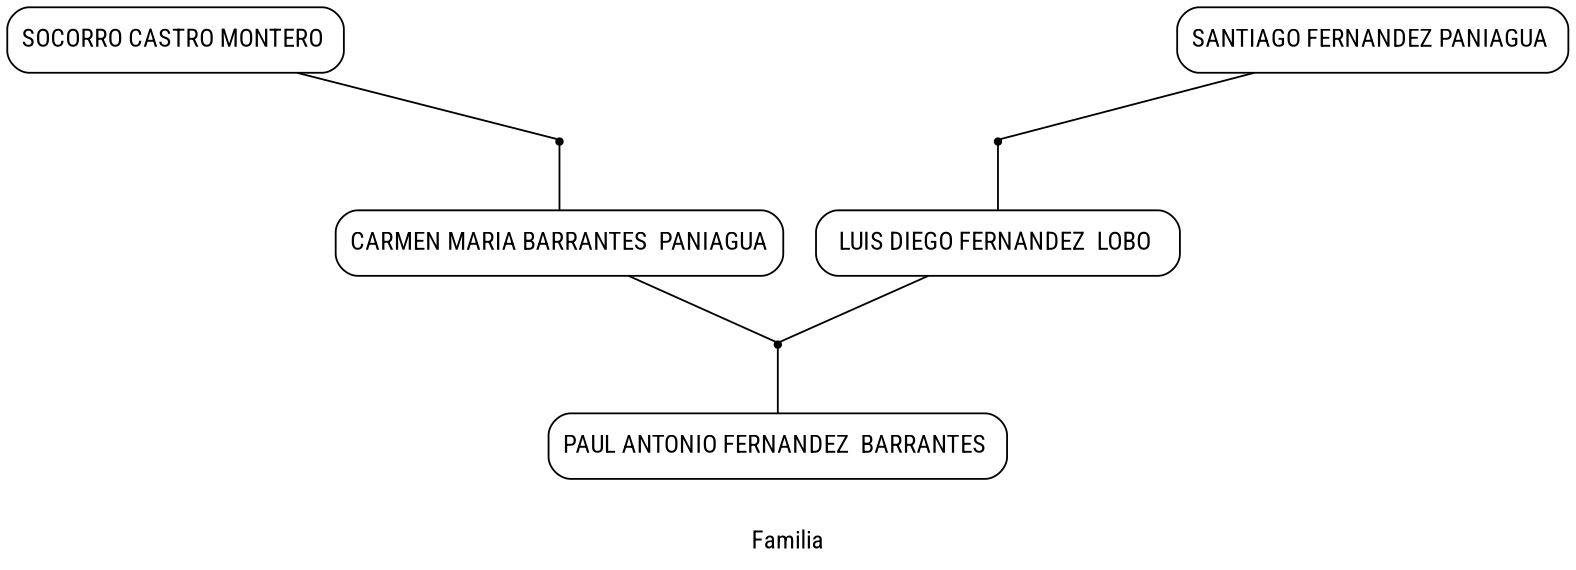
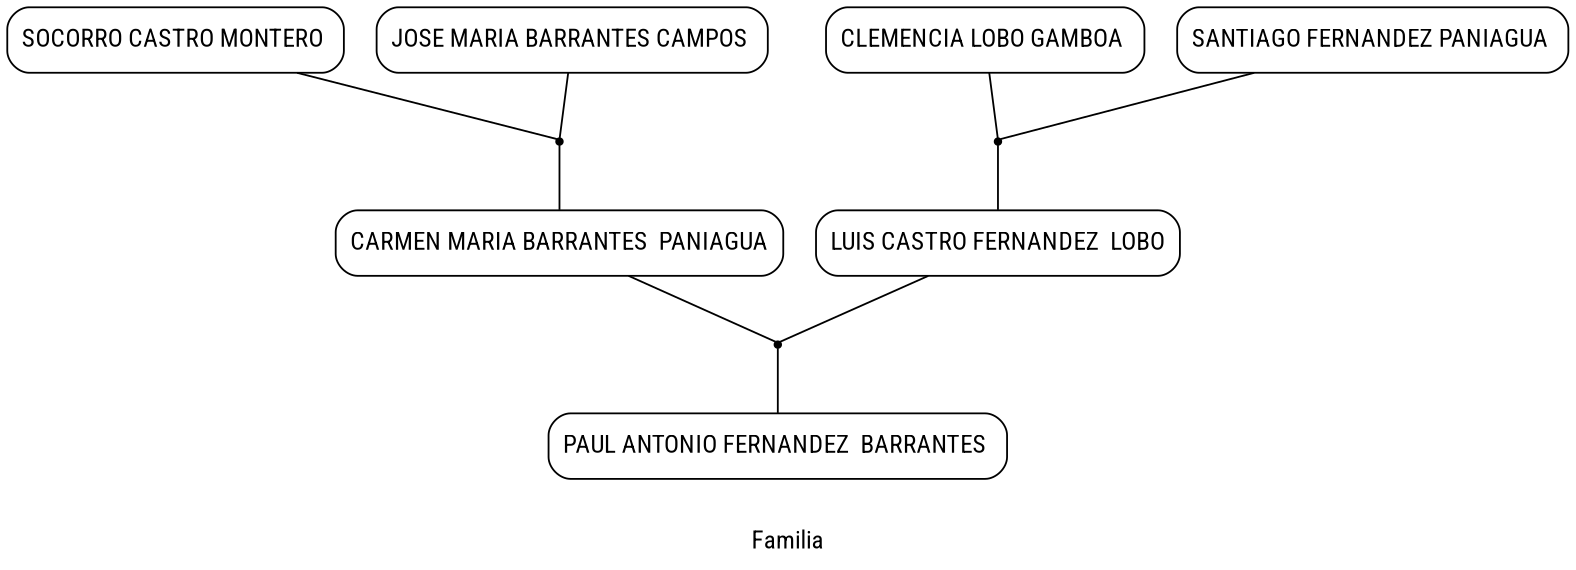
node "JOSE MARIA BARRANTES CAMPOS": added
node "CLEMENCIA LOBO GAMBOA": added
node "LUIS DIEGO FERNANDEZ  LOBO": label "LUIS DIEGO FERNANDEZ  LOBO" -> "LUIS CASTRO FERNANDEZ  LOBO"
